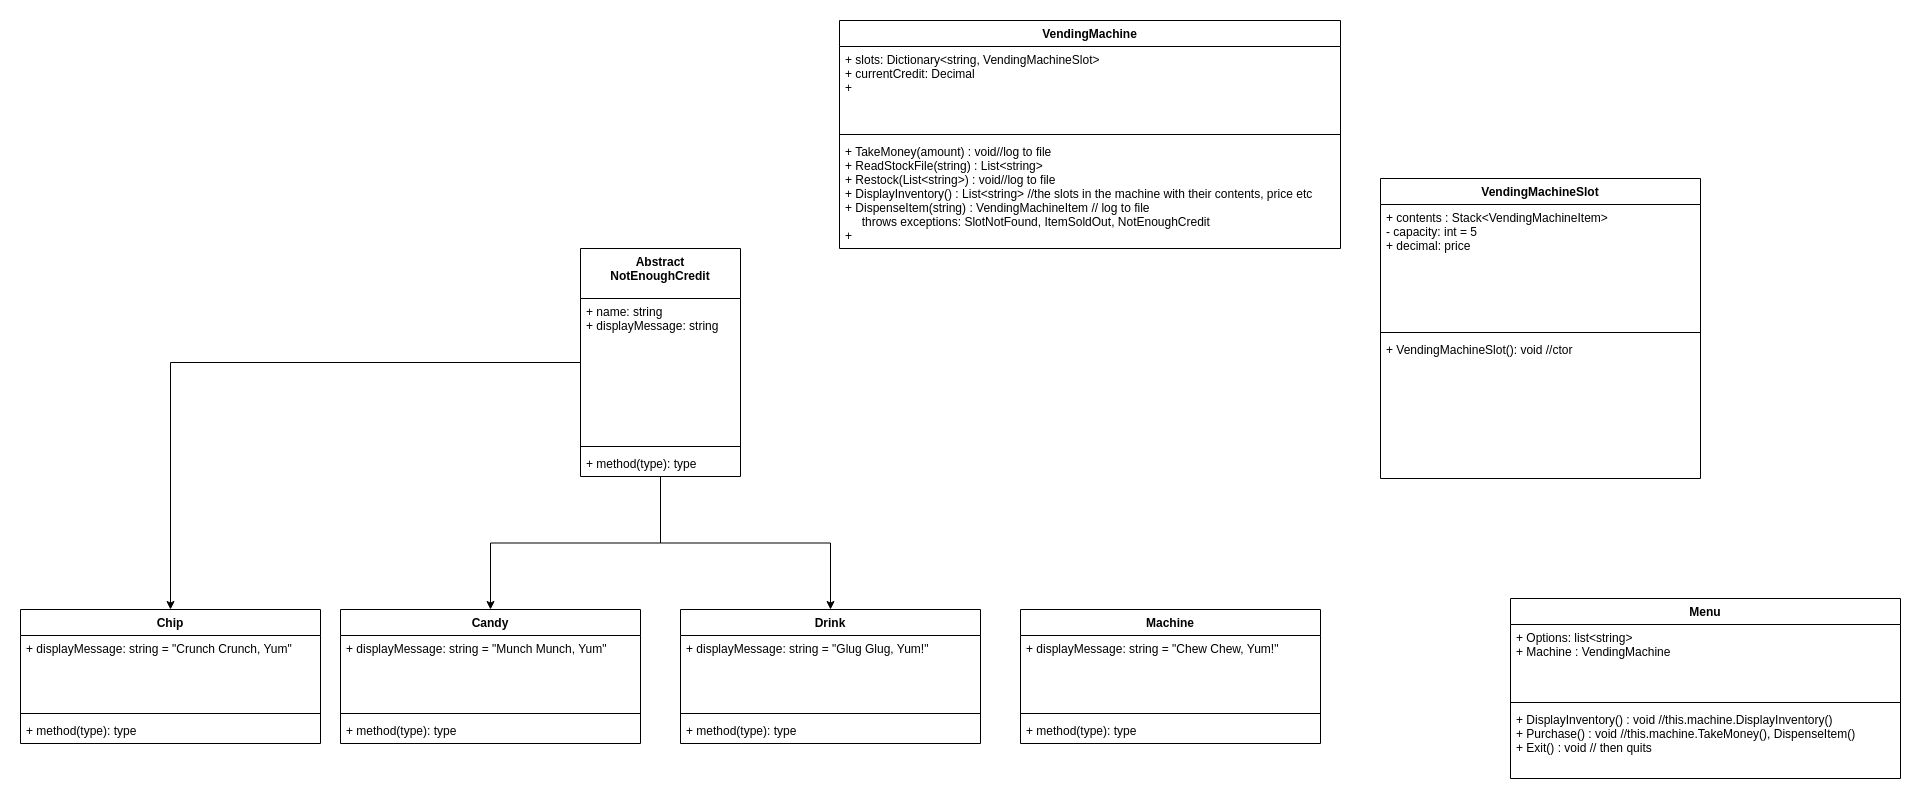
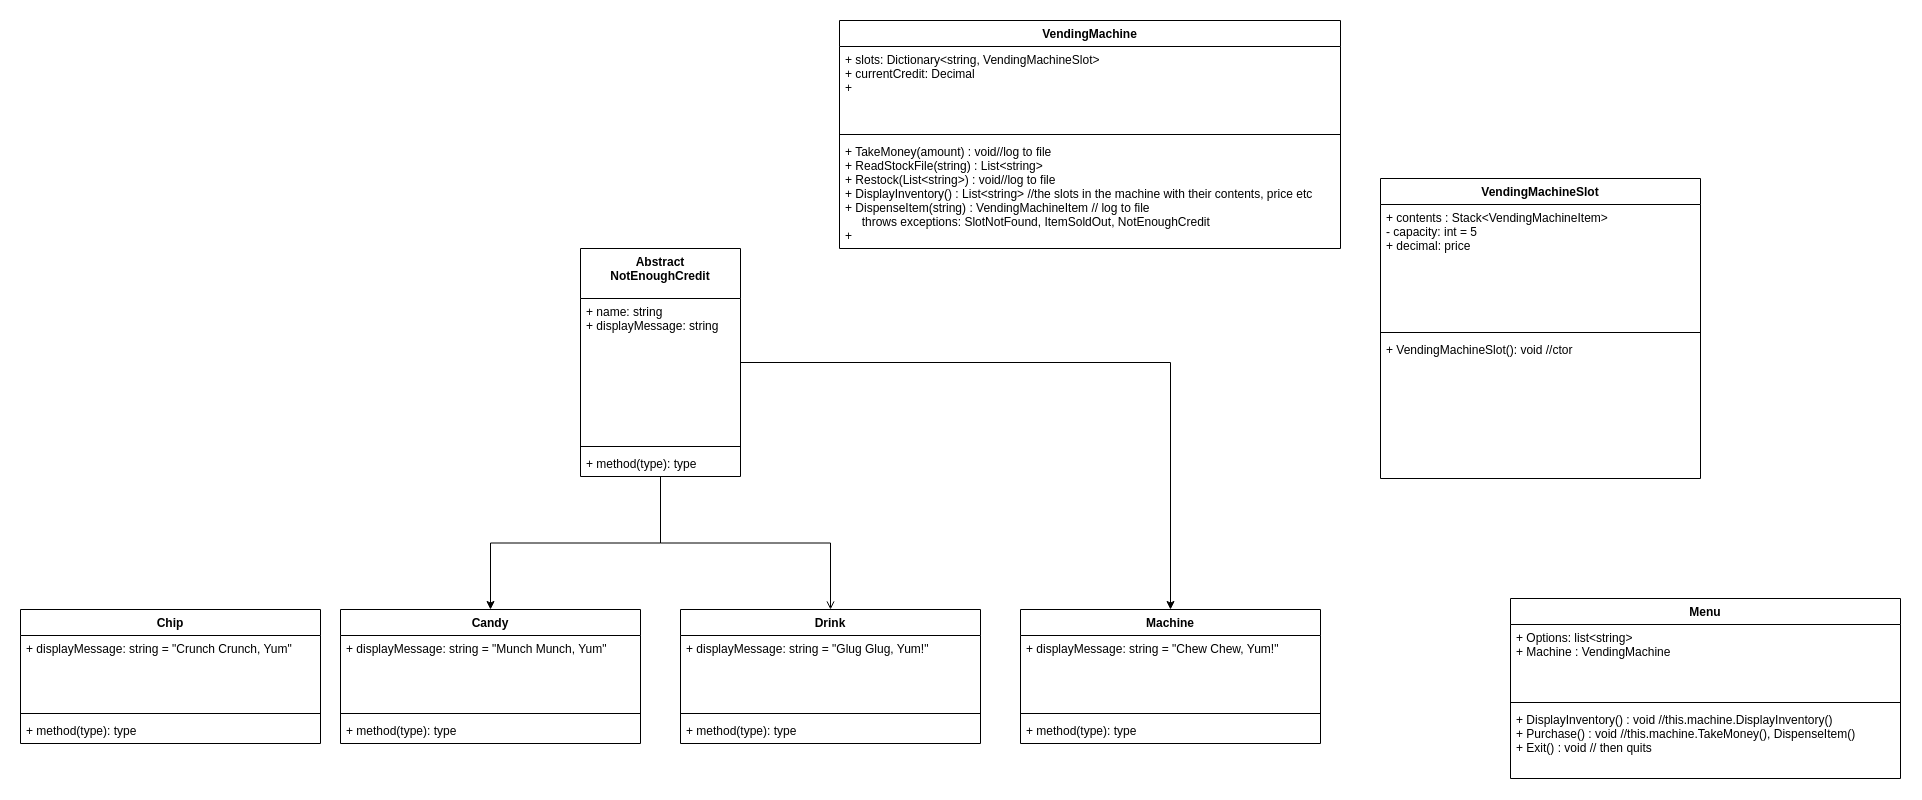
edge "Abstract NotEnoughCredit" -> "Chip": removed
edge "Abstract NotEnoughCredit" -> "Machine": added
edge "Abstract NotEnoughCredit" -> "Drink": arrowhead classic -> open
